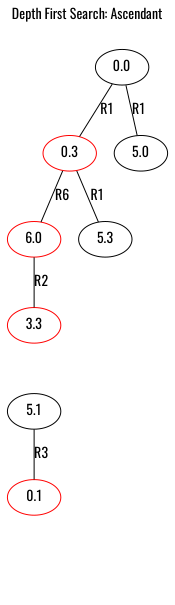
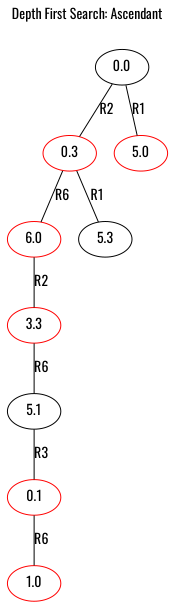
edge "0.0" -- "0.3": label "R1" -> "R2"
node "5.0": color black -> red
edge "3.3" -- "5.1": added, label "R6"
node "1.0": added
